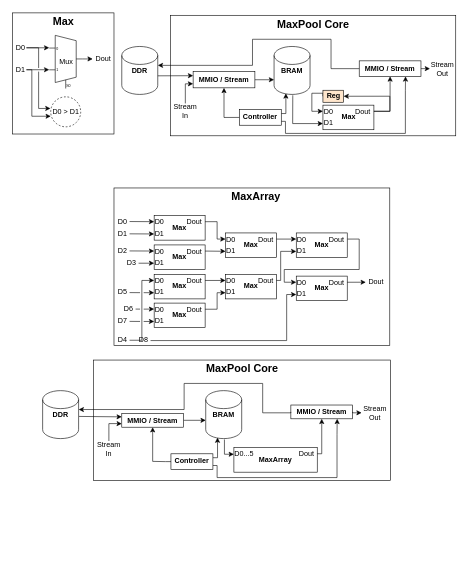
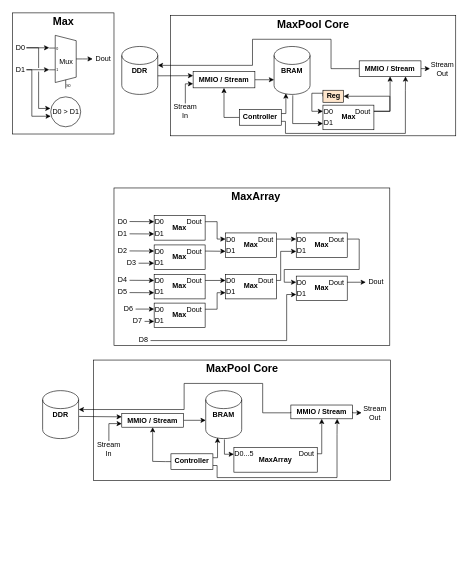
node "D0 > D1": style dashed -> solid
node "D7": moved (122, 322) -> (137, 322)
node "D4": moved (122, 340) -> (122, 280)
